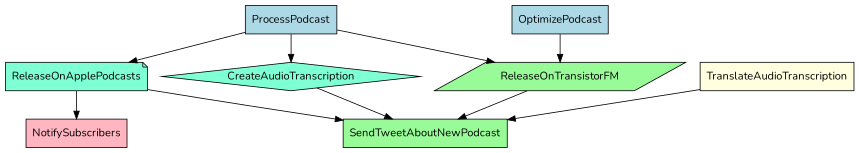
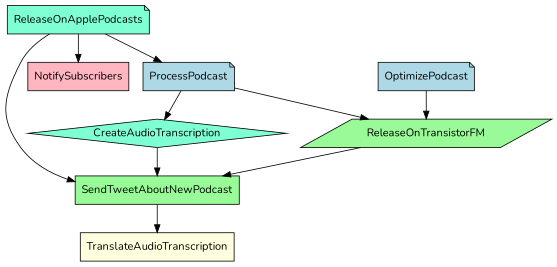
node "ProcessPodcast": shape box -> note
node "OptimizePodcast": shape box -> note
edge "ProcessPodcast" -> "ReleaseOnApplePodcasts": reversed
edge "TranslateAudioTranscription" -> "SendTweetAboutNewPodcast": reversed
